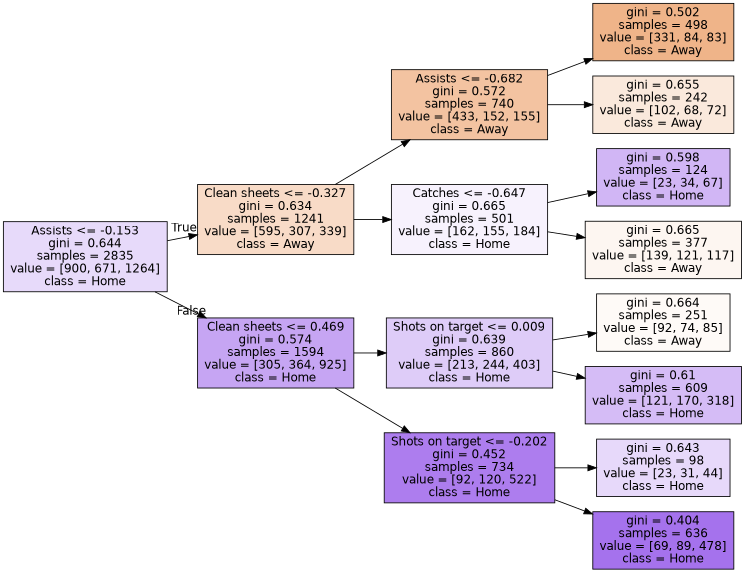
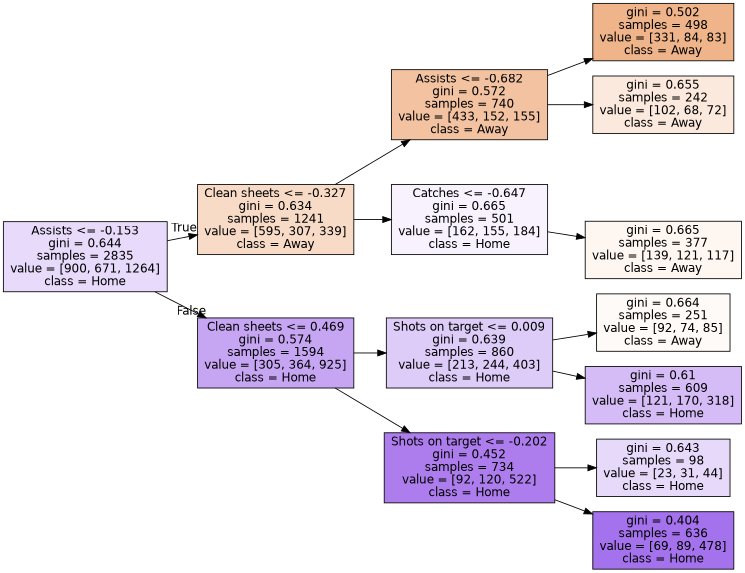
node "gini = 0.598 samples = 124 value = [23, 34, 67] class = Home": removed
